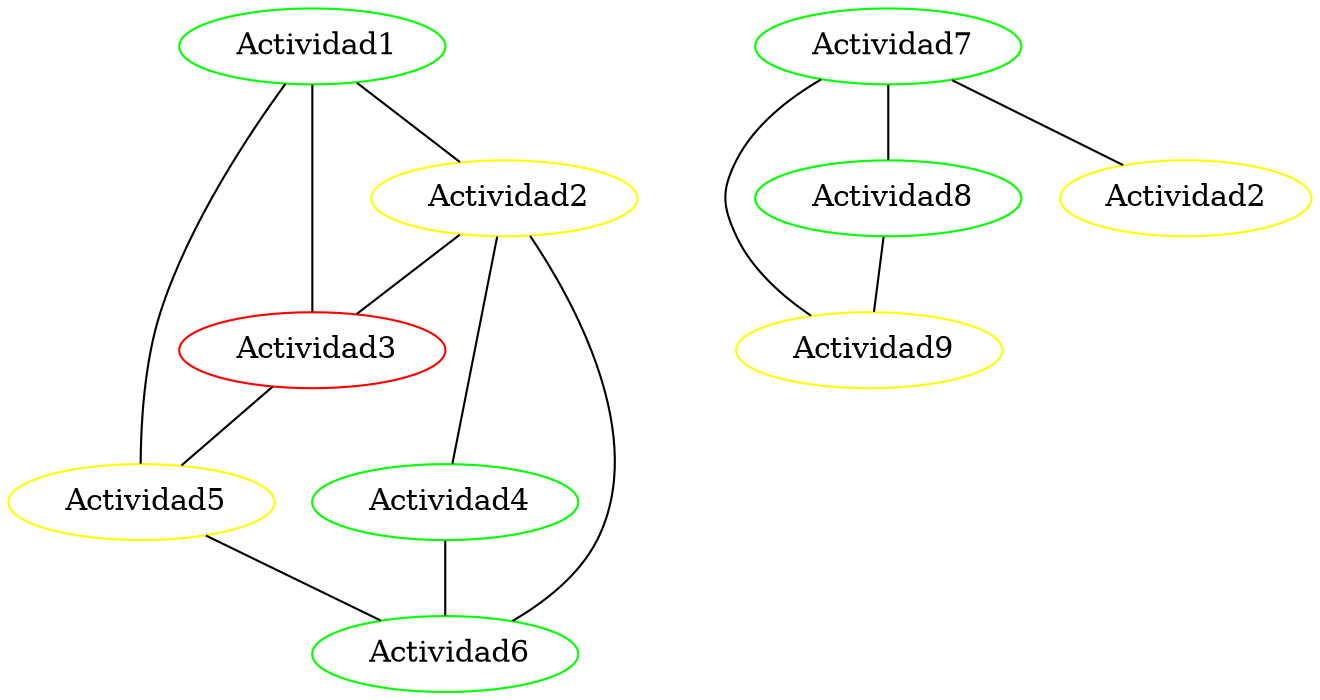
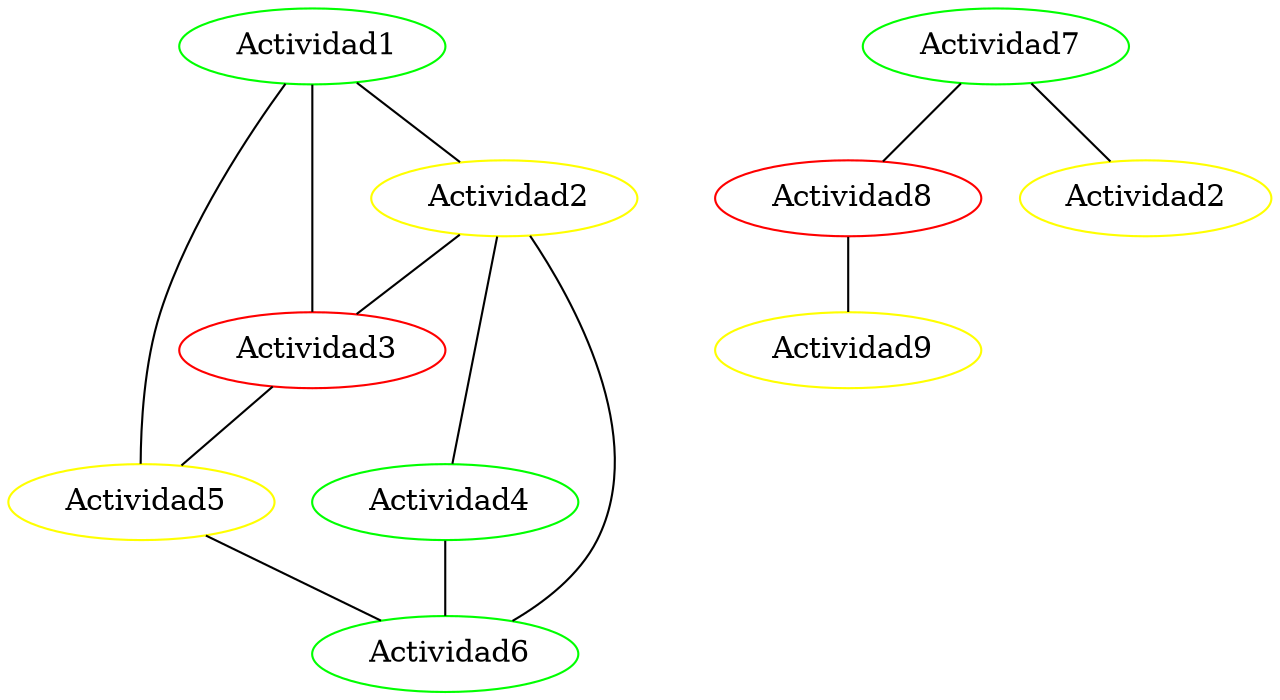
edge "Actividad7" -- "Actividad9": removed
node "Actividad8": color green -> red
